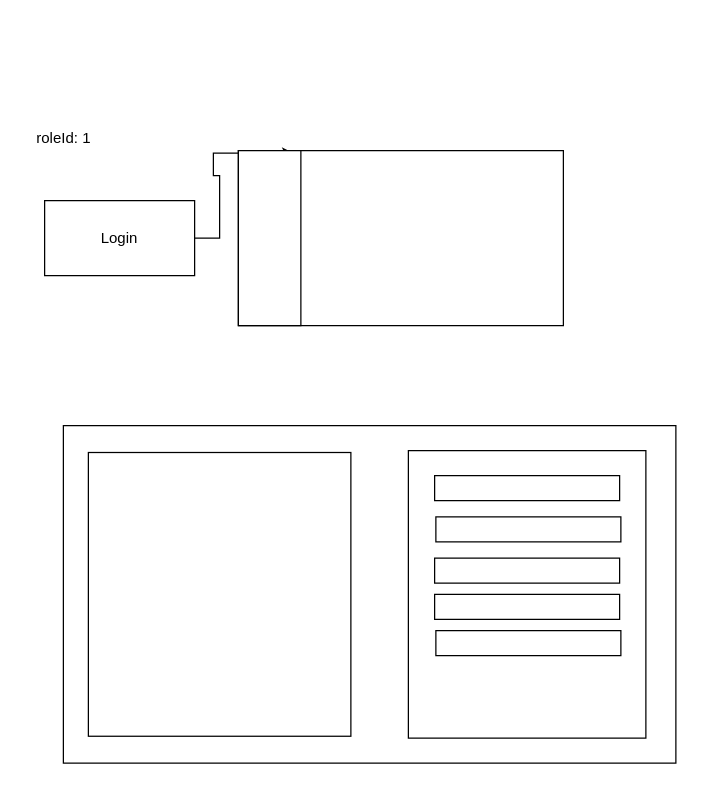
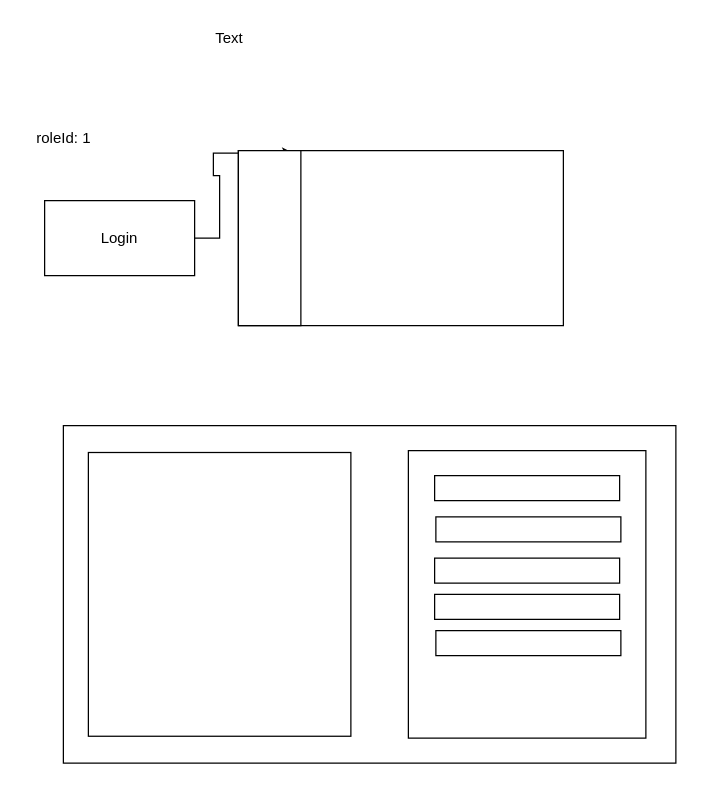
node "Text": added
